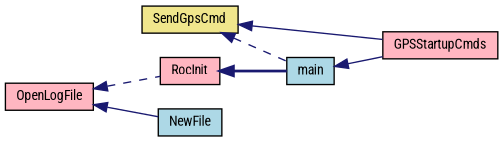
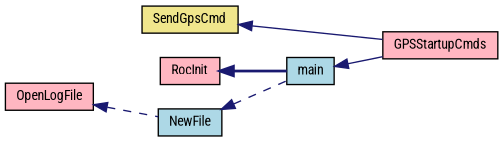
edge "main" -> "SendGpsCmd": now "main" -> "NewFile"
edge "RocInit" -> "OpenLogFile": removed
edge "NewFile" -> "OpenLogFile": style solid -> dashed
